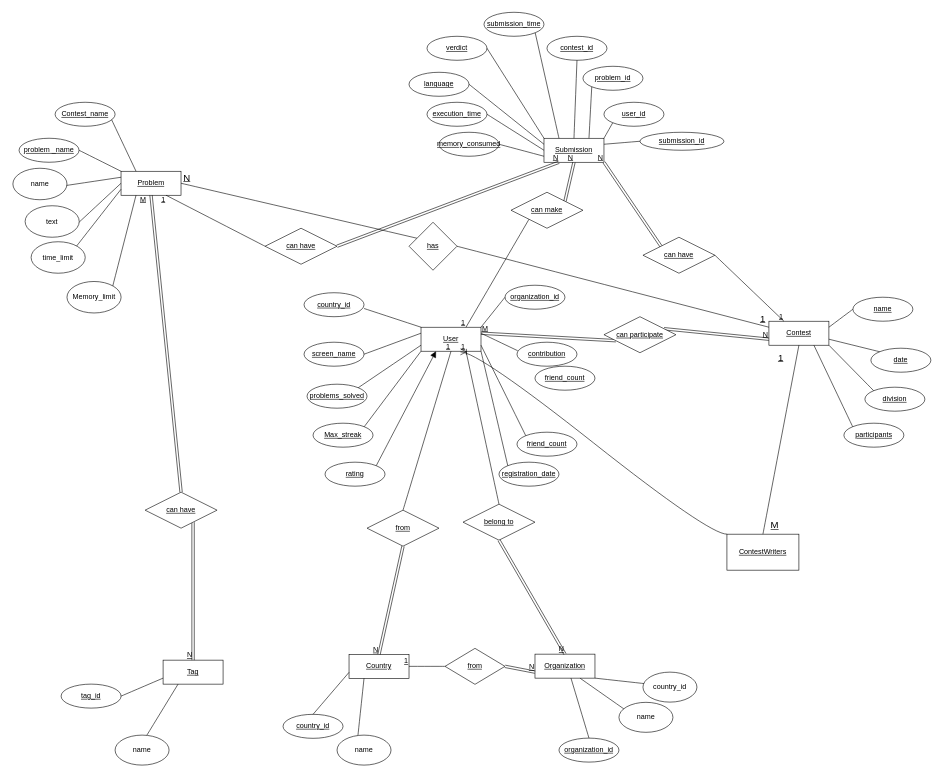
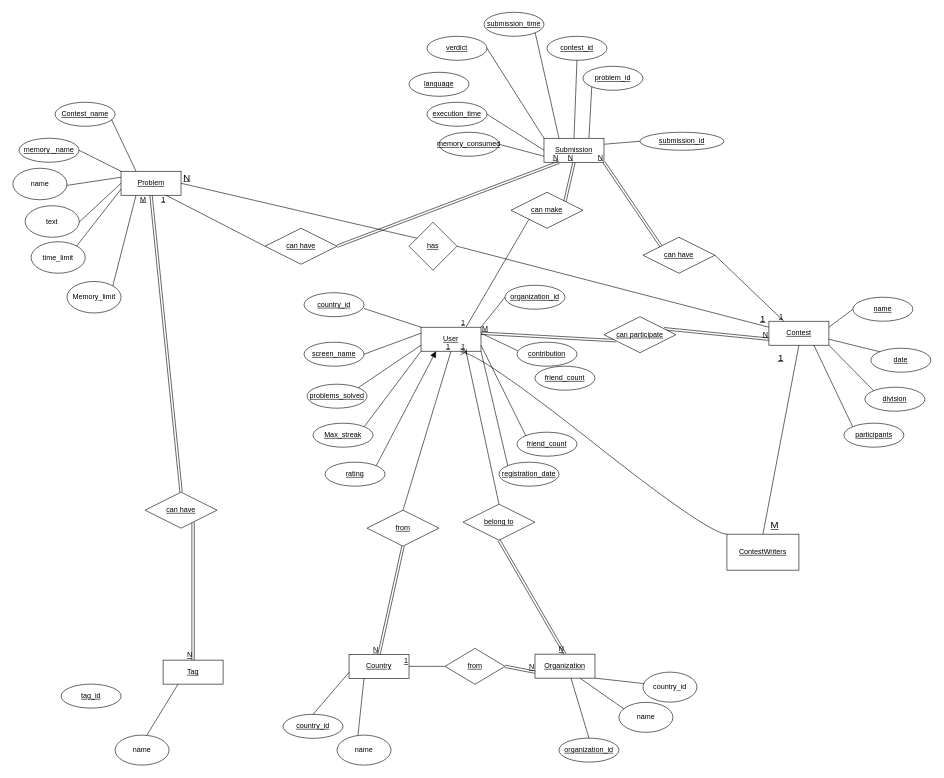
node "user_id": removed
edge "language" -- "Submission": removed
edge "user_id" -- "Submission": removed
node "problem _name": label "problem _name" -> "memory _name"
edge "Tag" -- "tag_id": removed
